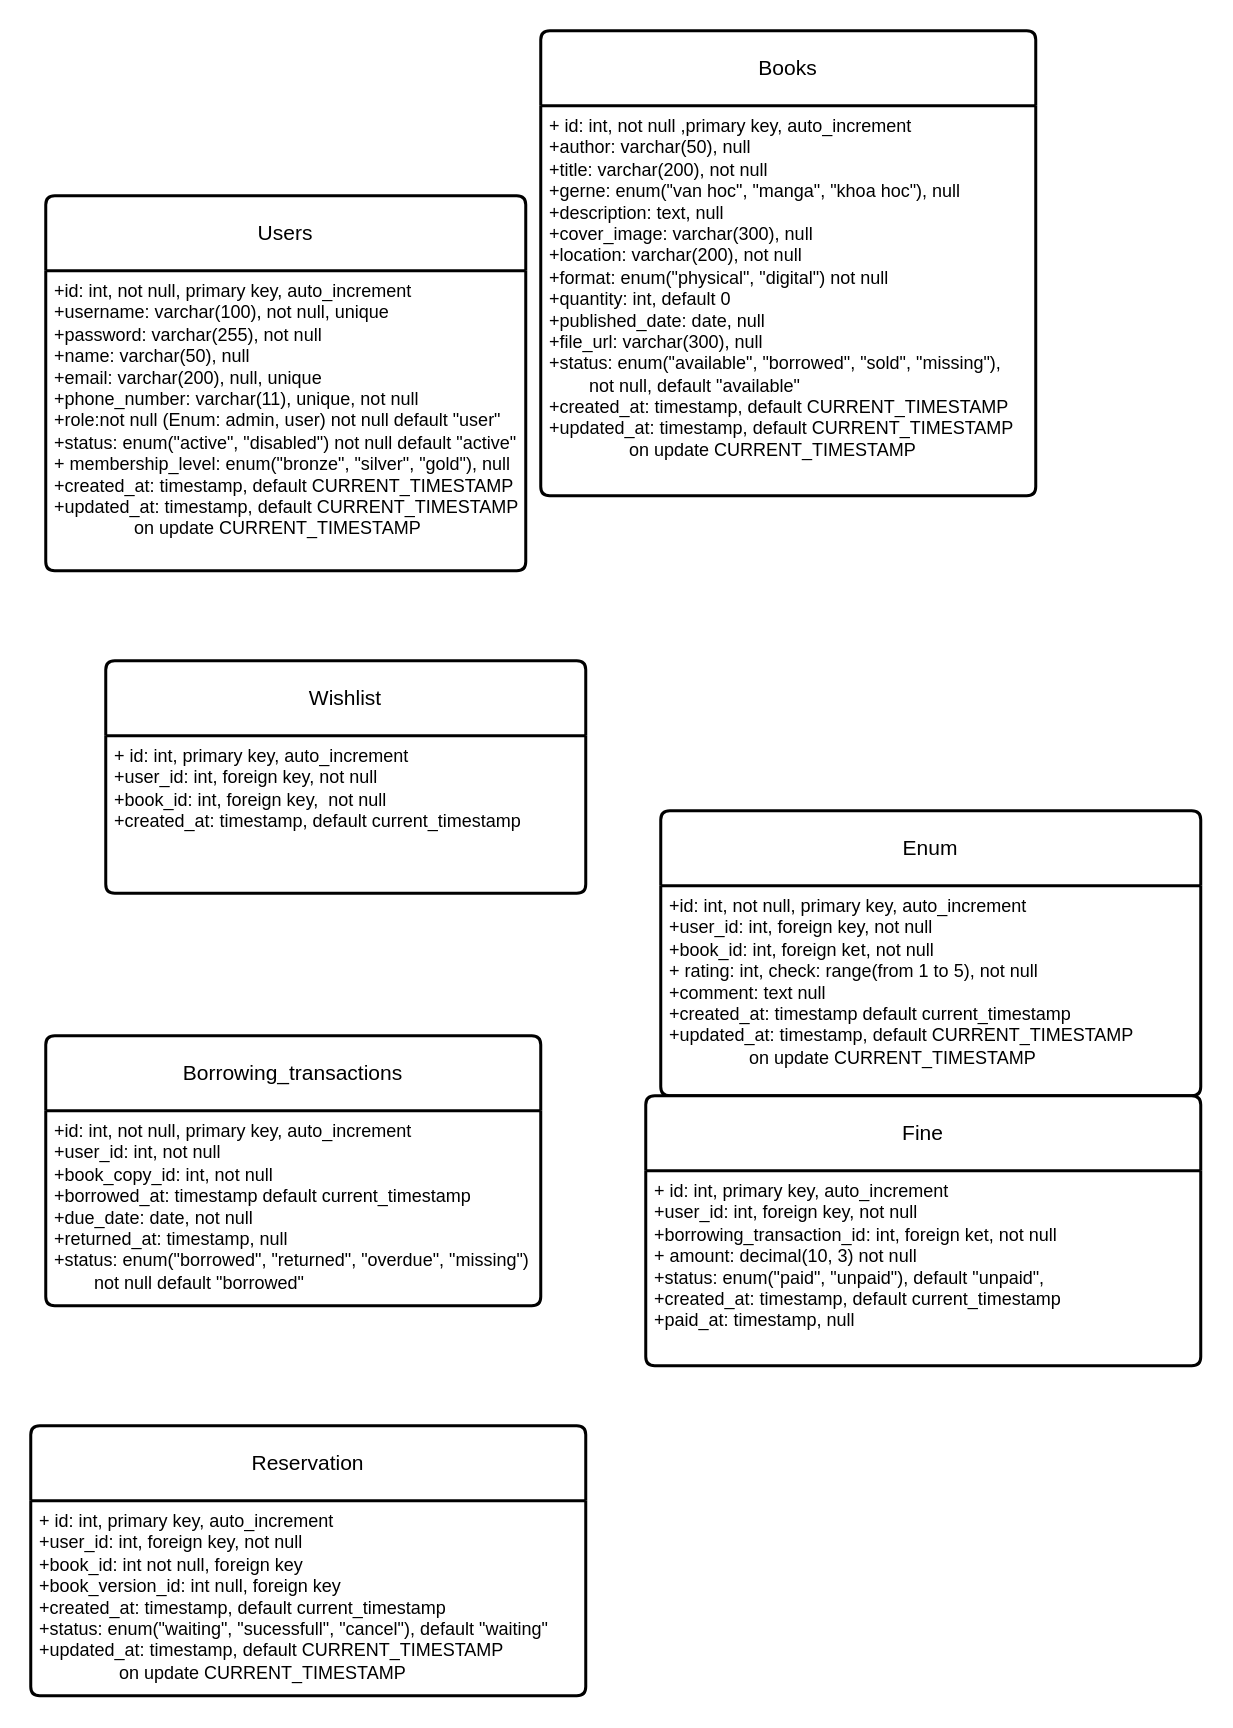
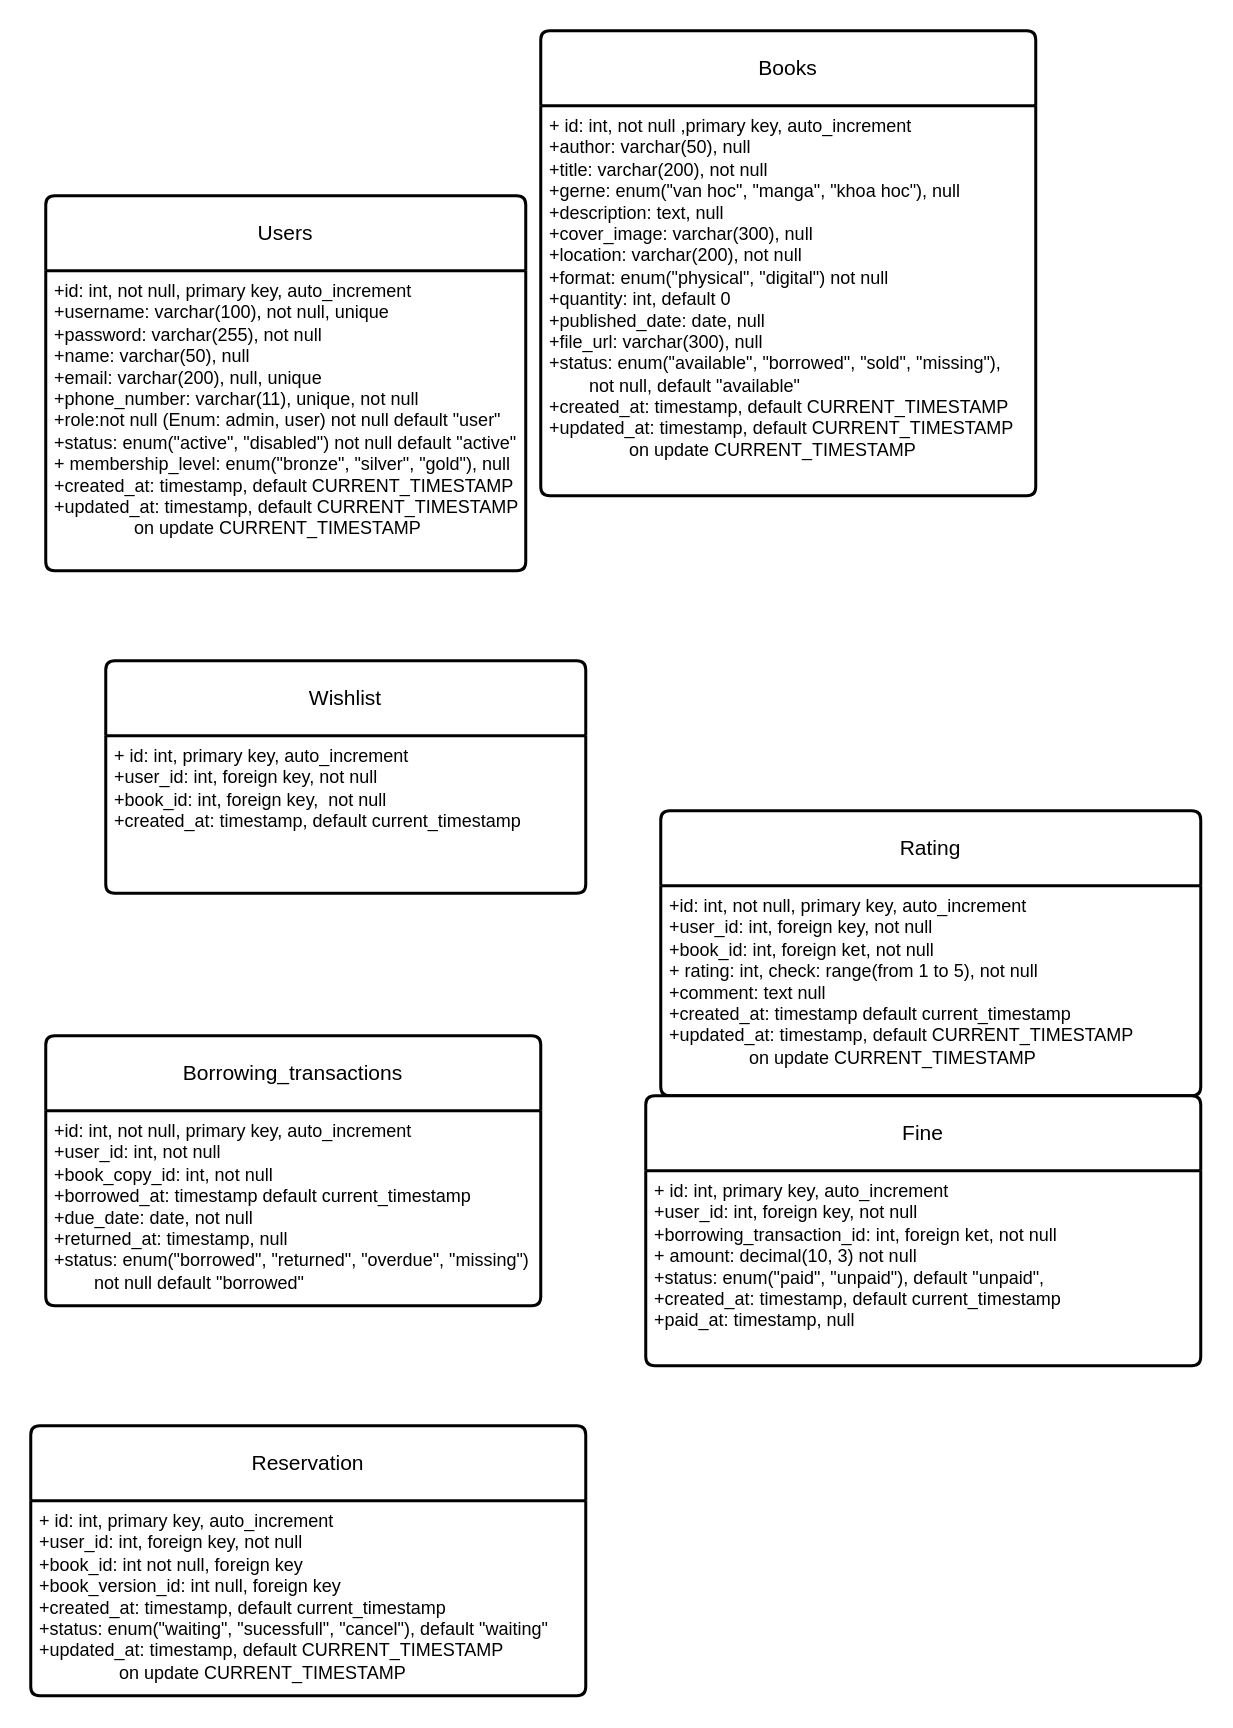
node "Enum": label "Enum" -> "Rating"
